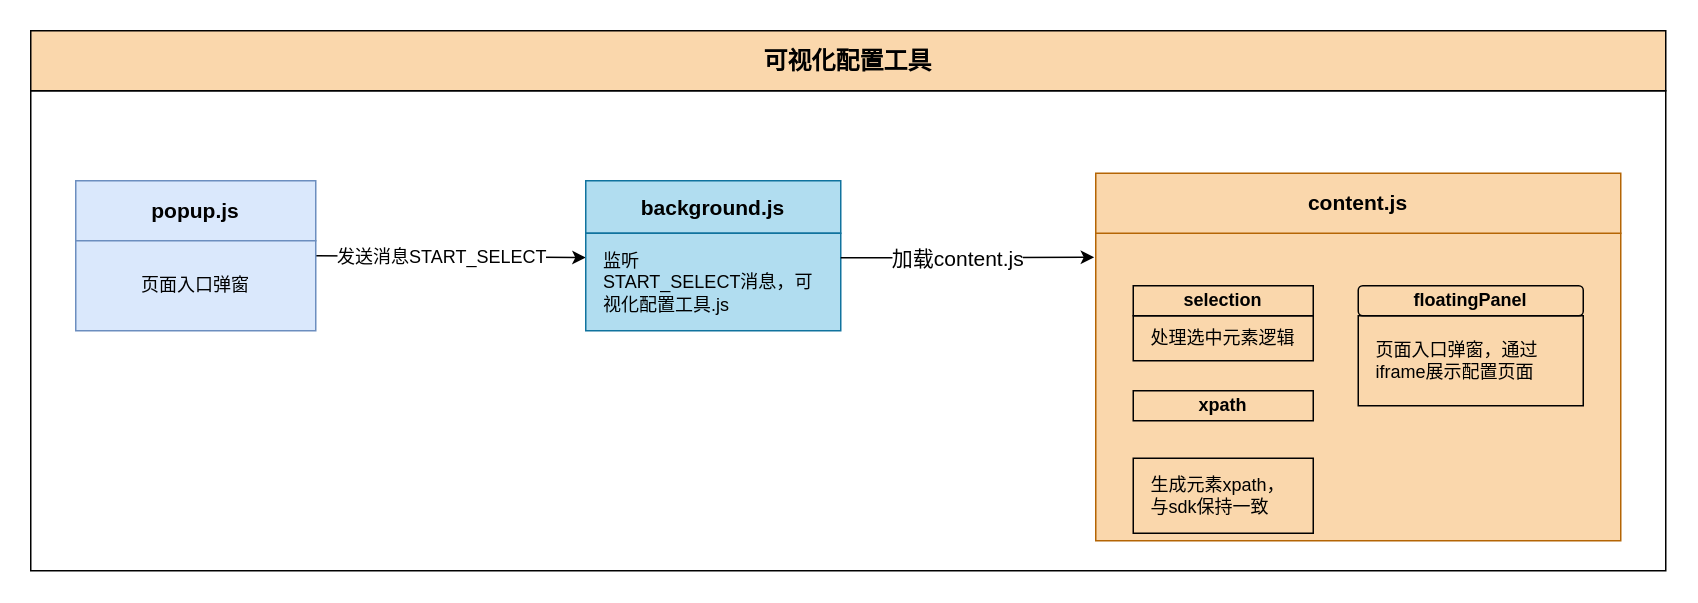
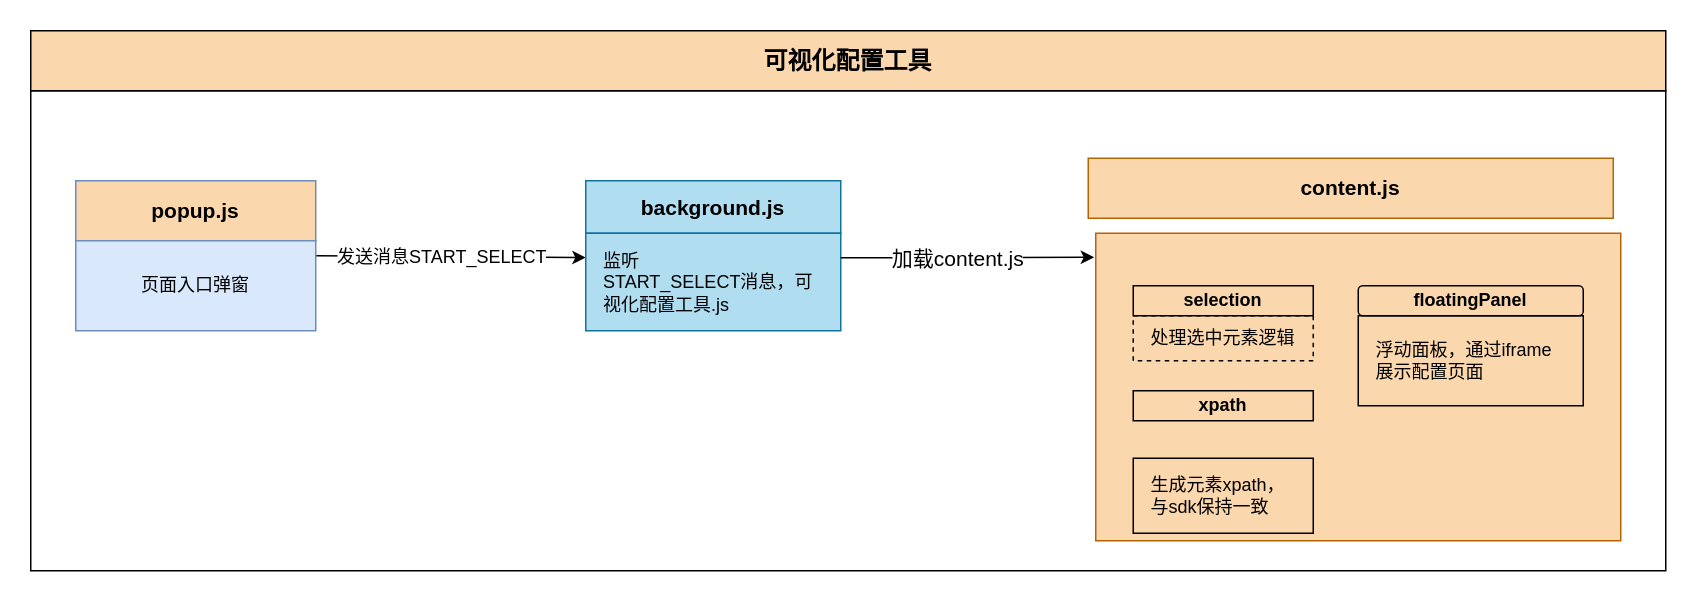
node "content.js": moved (1358, 203) -> (1351, 188)
node "popup.js": fillcolor #dae8fc -> #fad7ac
node "处理选中元素逻辑": style solid -> dashed
node "页面入口弹窗，通过iframe展示配置页面": label "页面入口弹窗，通过iframe展示配置页面" -> "浮动面板，通过iframe展示配置页面"
